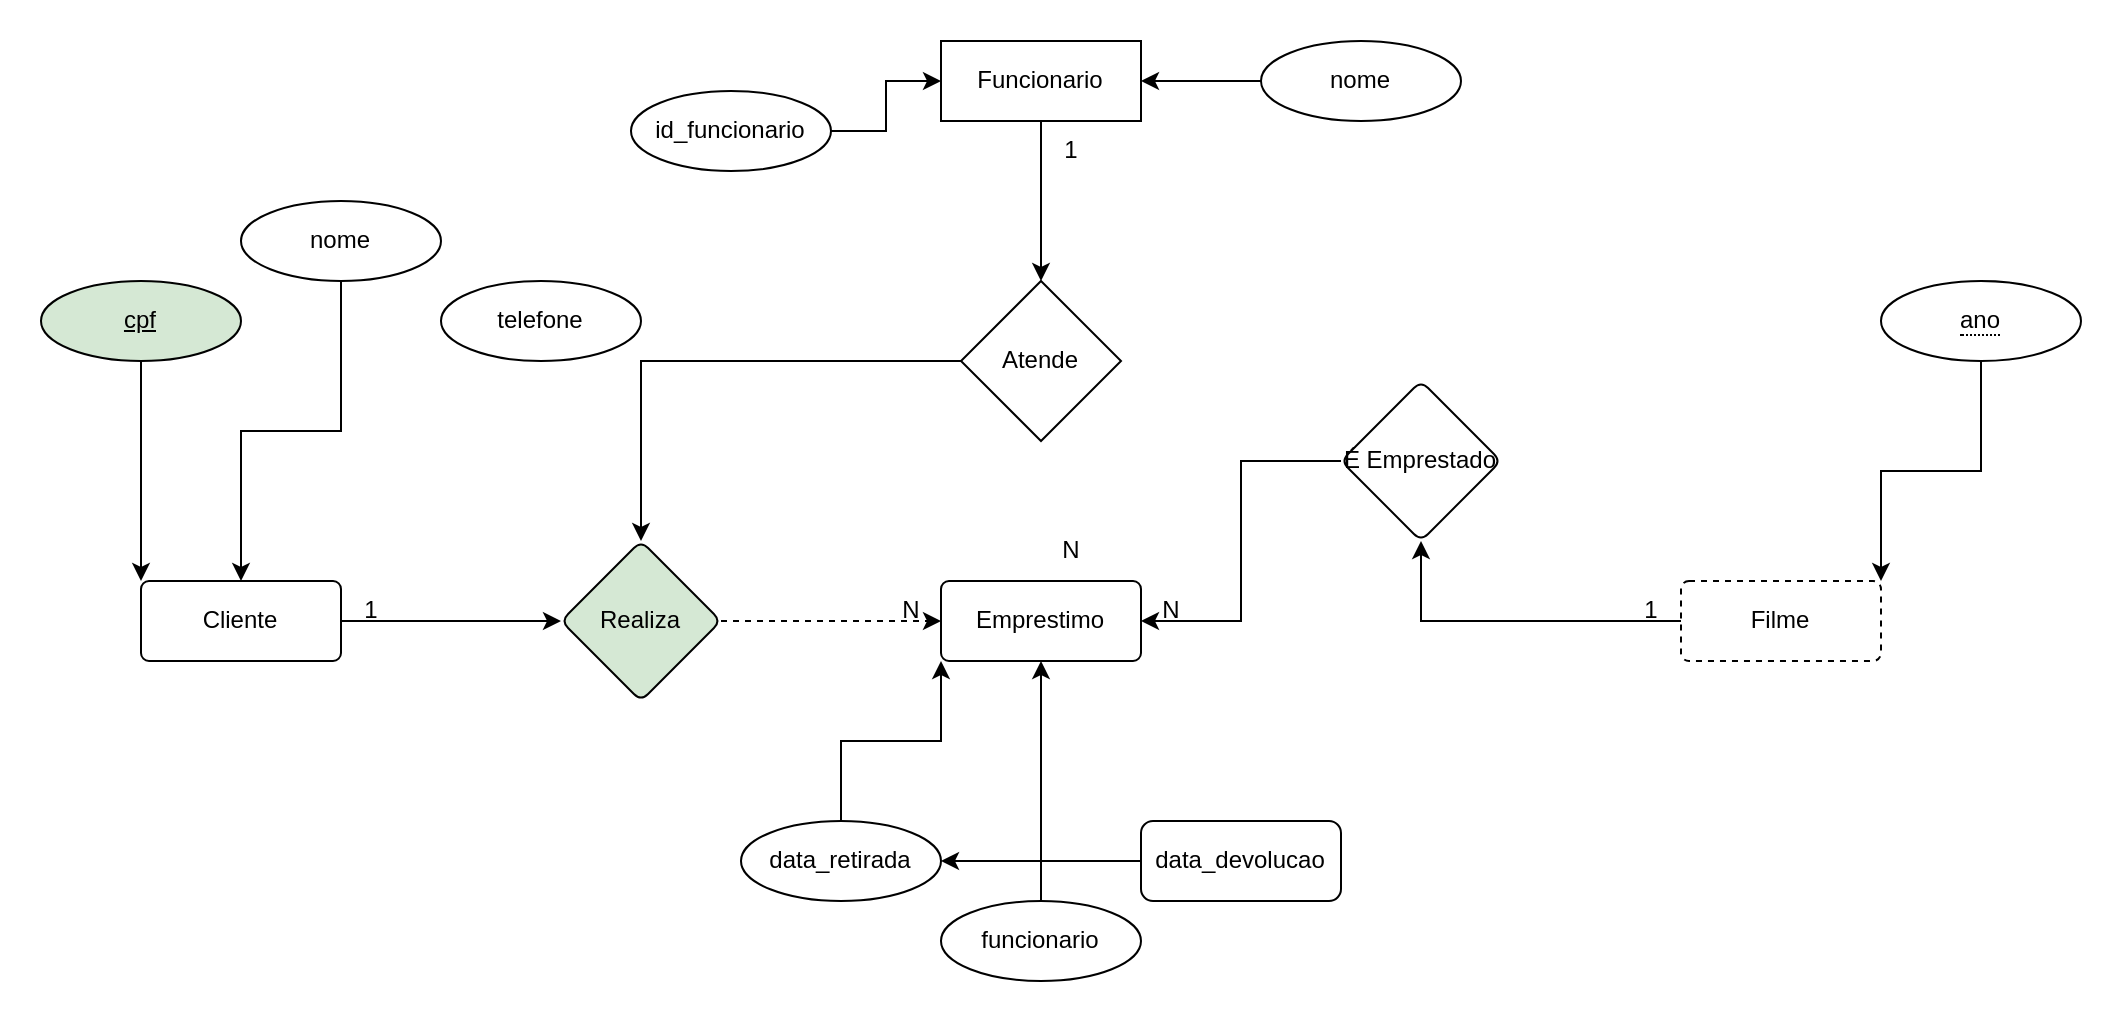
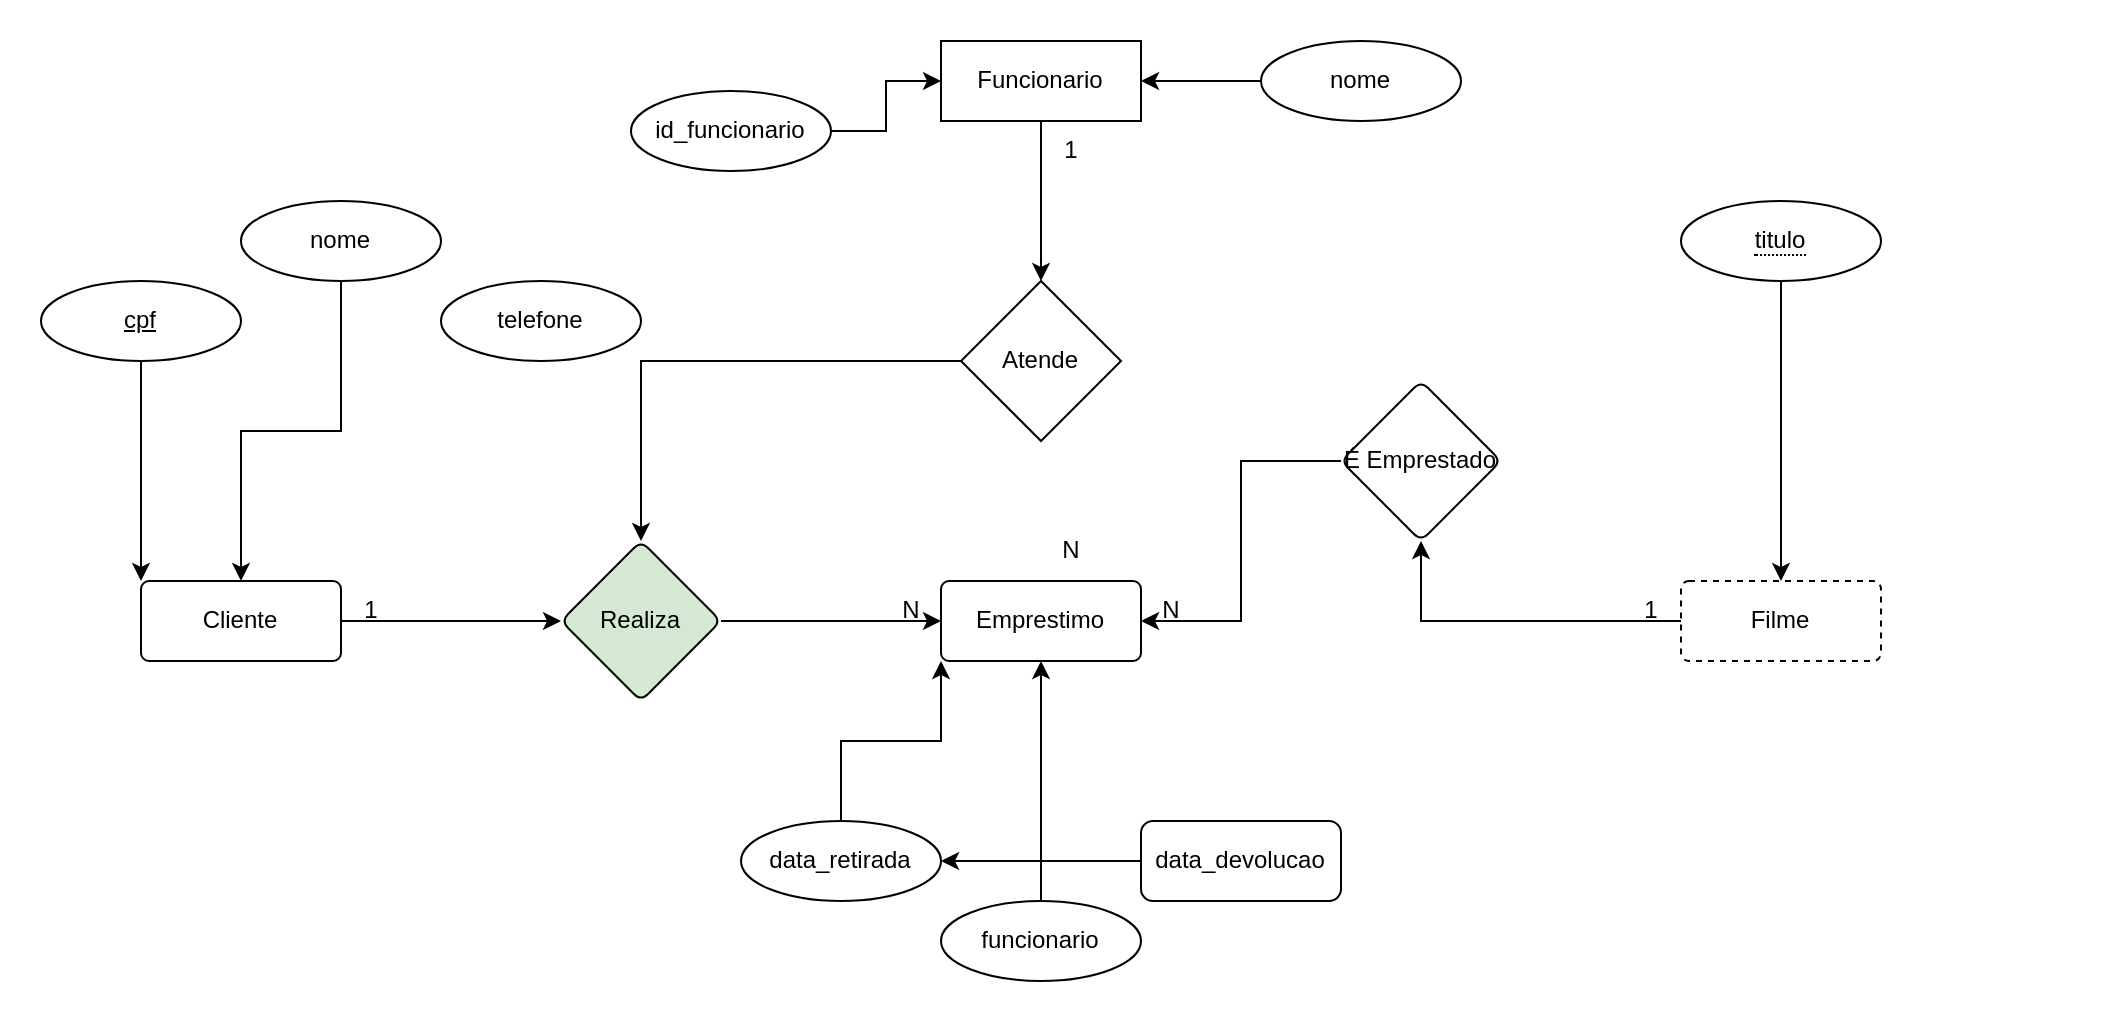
node "titulo": added
node "cpf": fillcolor #d5e8d4 -> #ffffff
node "ano": removed
edge "titulo" -> "Filme": added
edge "ano" -> "Filme": removed
edge "Realiza" -> "Emprestimo": style dashed -> solid
